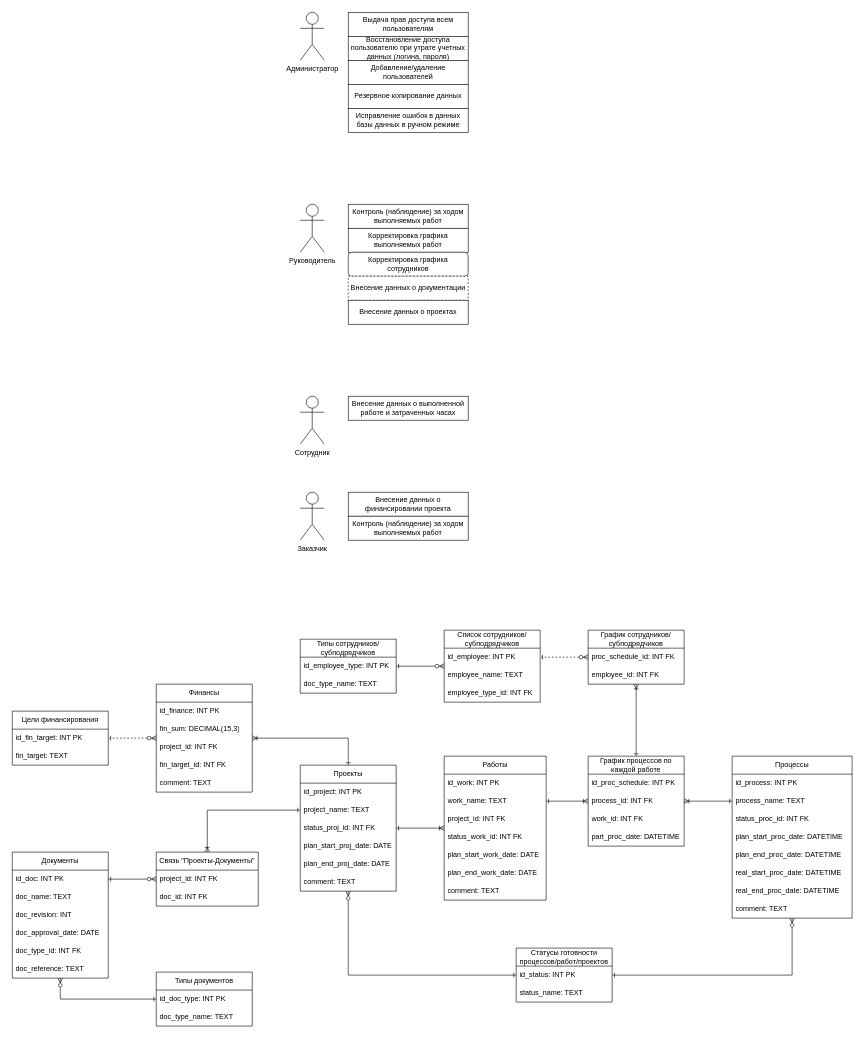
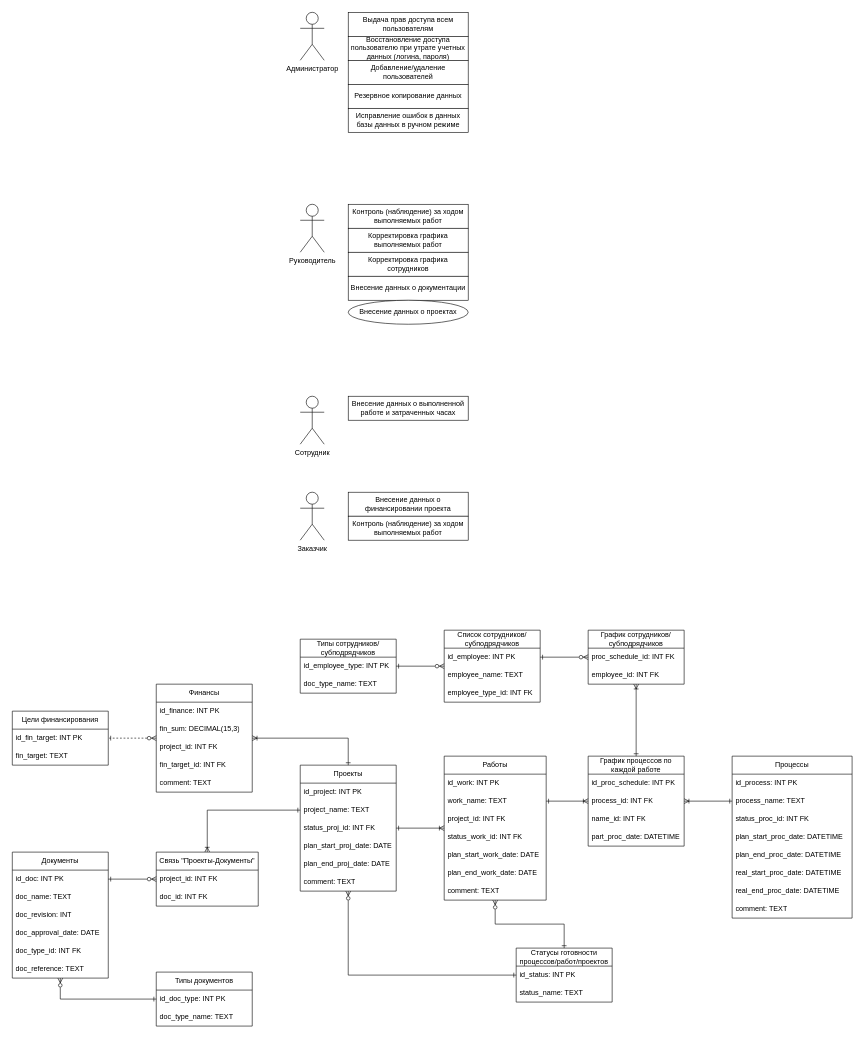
node "Корректировка графика сотрудников": shape rounded rectangle -> rectangle
node "Внесение данных о документации": style dashed -> solid
node "Внесение данных о проектах": shape rectangle -> ellipse
edge "id_employee: INT PK" -- "График сотрудников/субподрядчиков": style dashed -> solid
node "work_id: INT FK": label "work_id: INT FK" -> "name_id: INT FK"
edge "Работы" -- "Статусы готовности процессов/работ/проектов": added
edge "Процессы" -- "id_status: INT PK": removed
